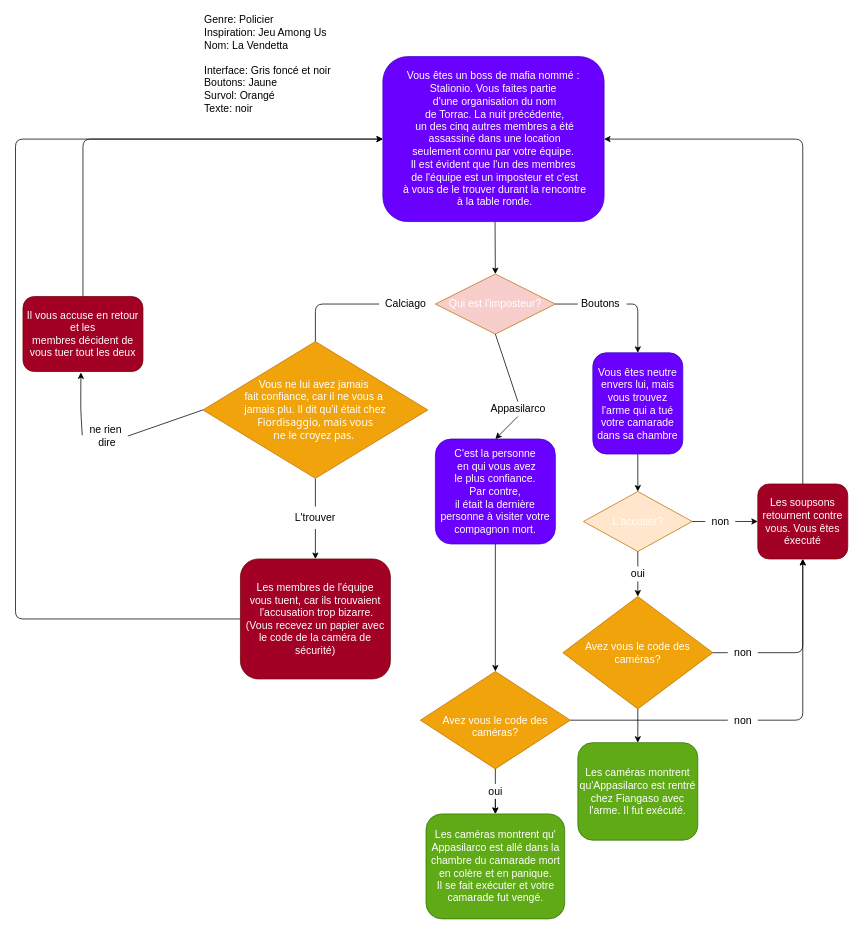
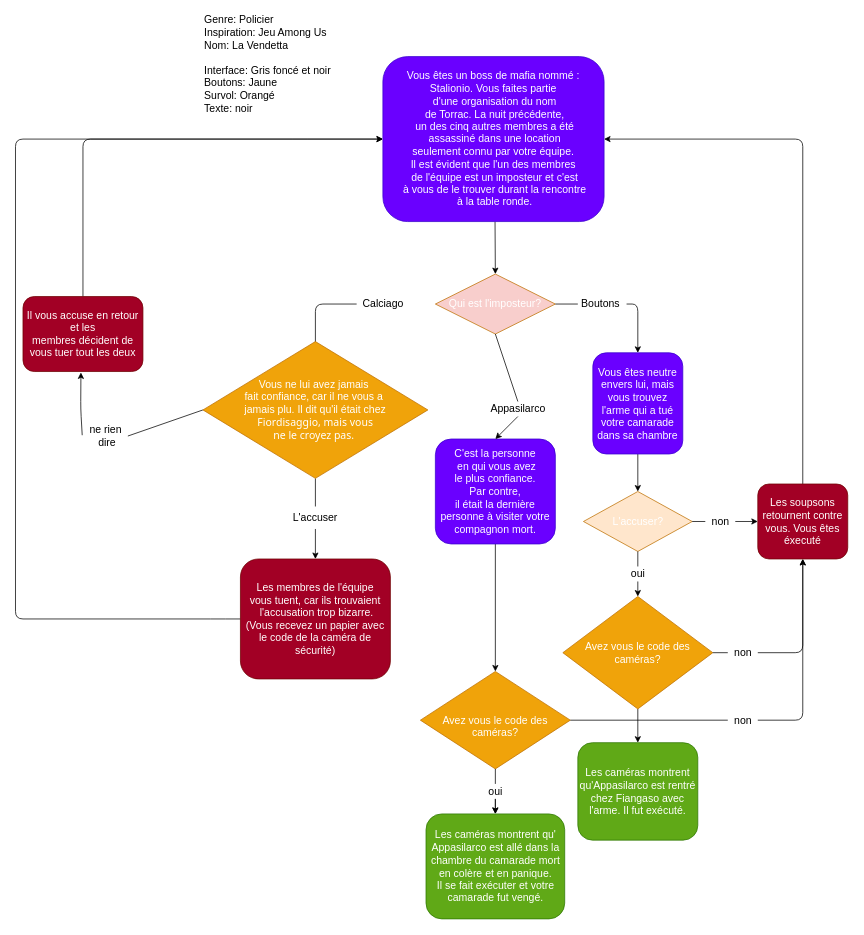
node "Calciago": moved (405, 304) -> (383, 304)
node "L'trouver": label "L'trouver" -> "L'accuser"
